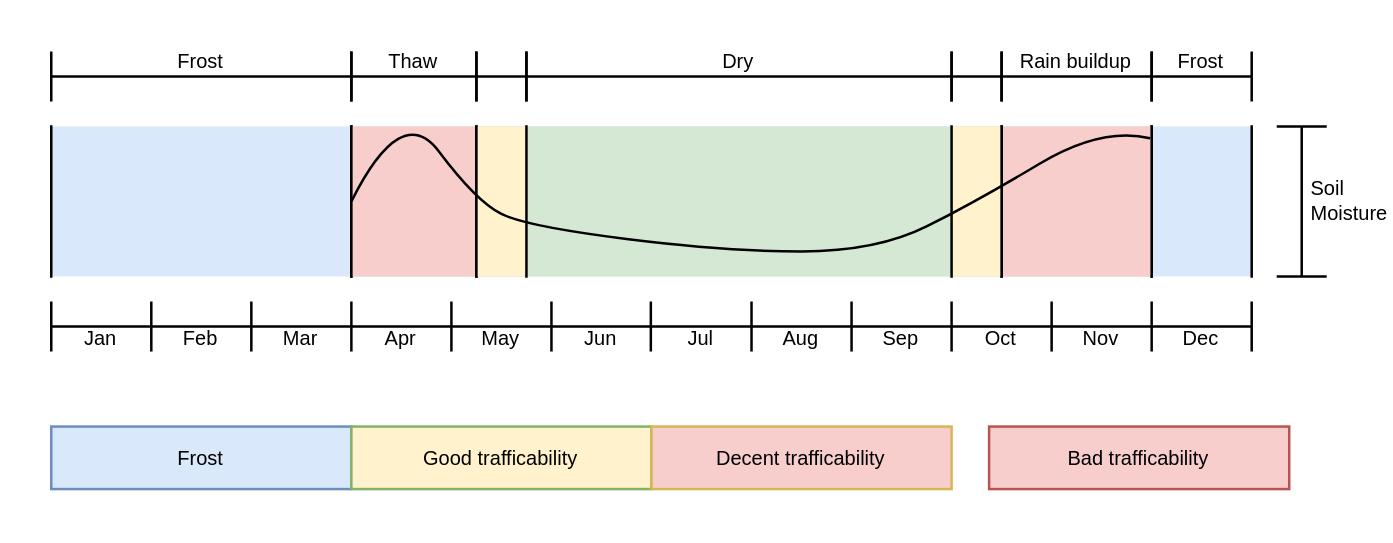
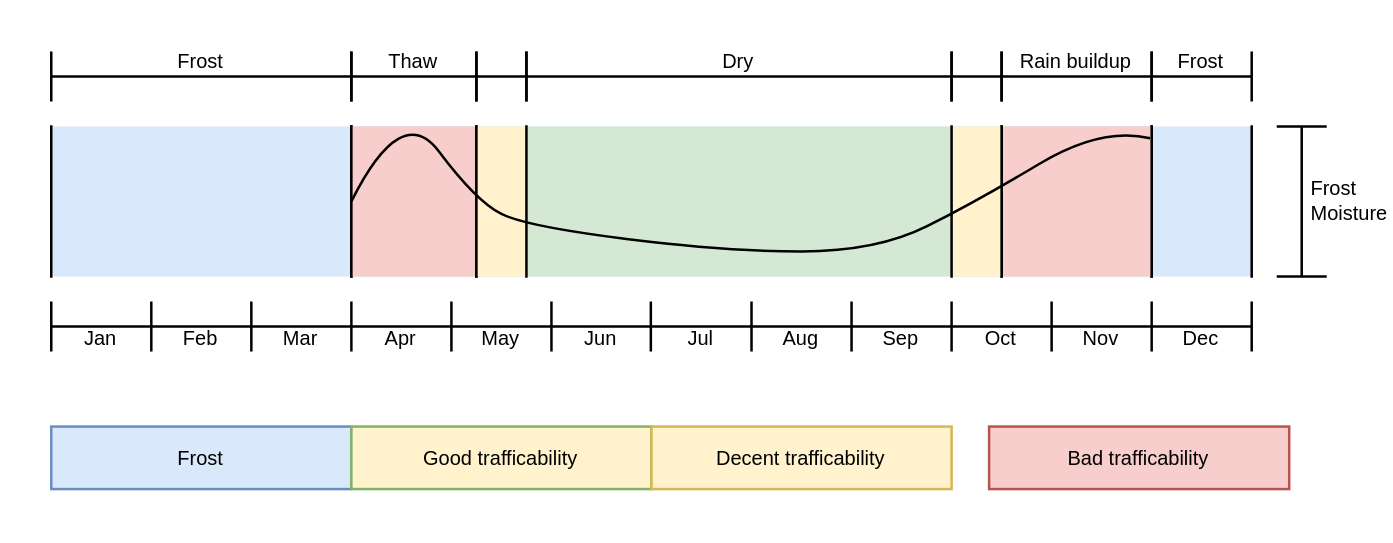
node "Soil Moisture": label "Soil Moisture" -> "Frost Moisture"
node "Decent trafficability": fillcolor #f8cecc -> #fff2cc
